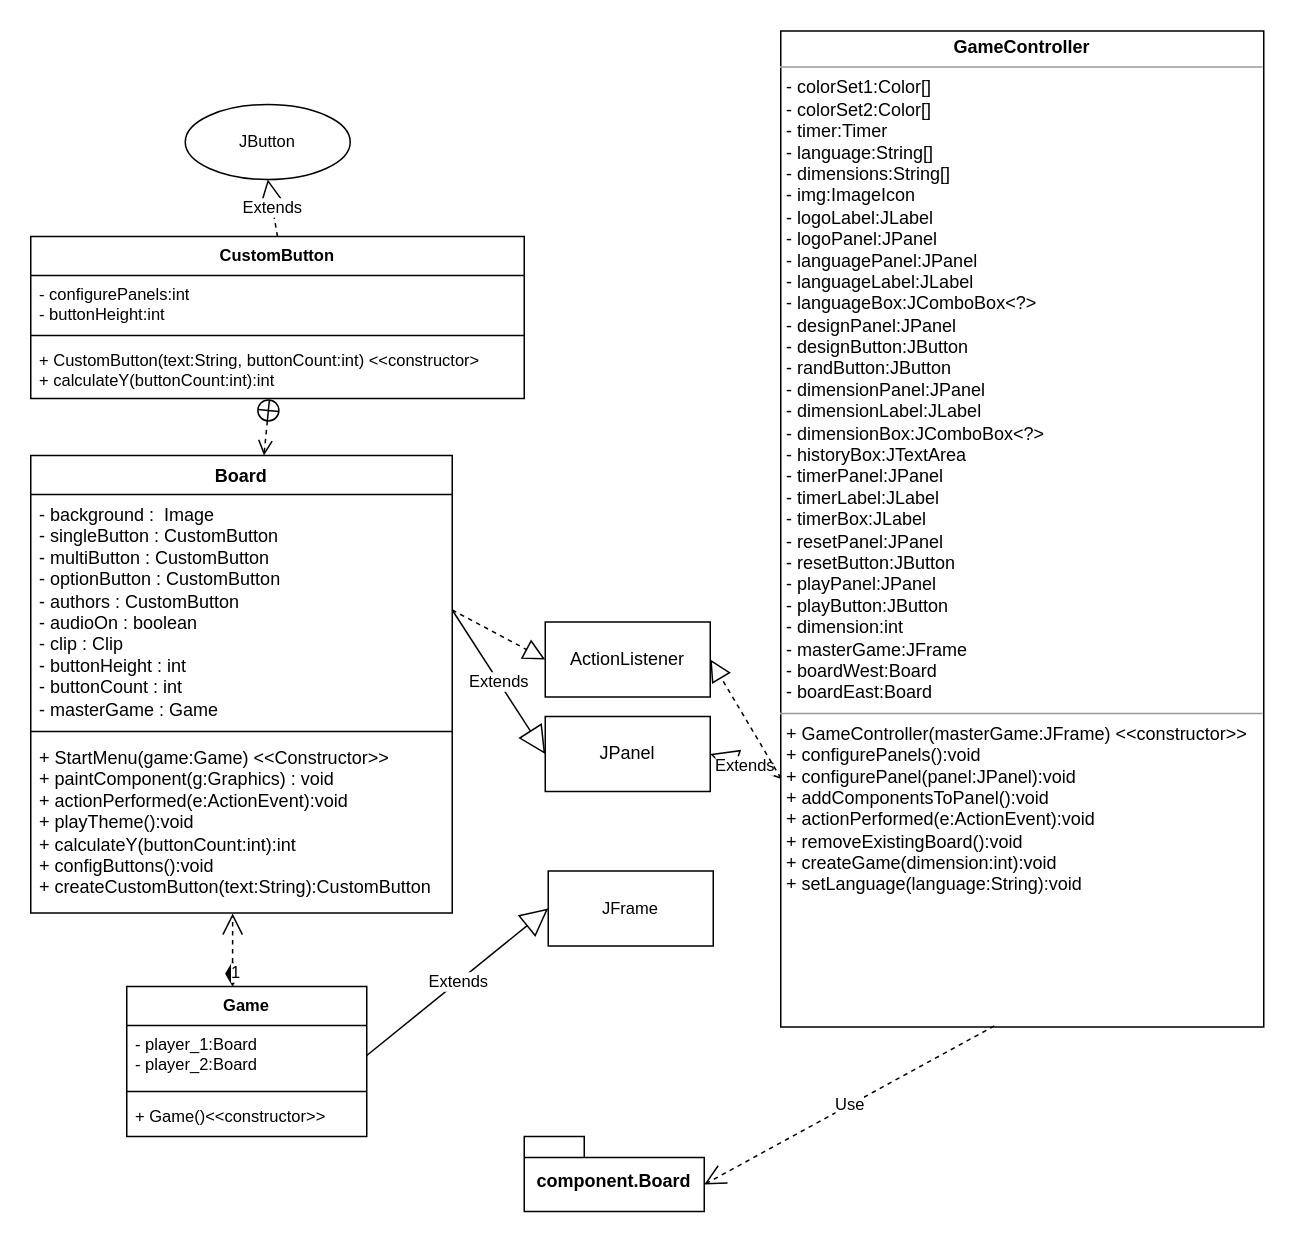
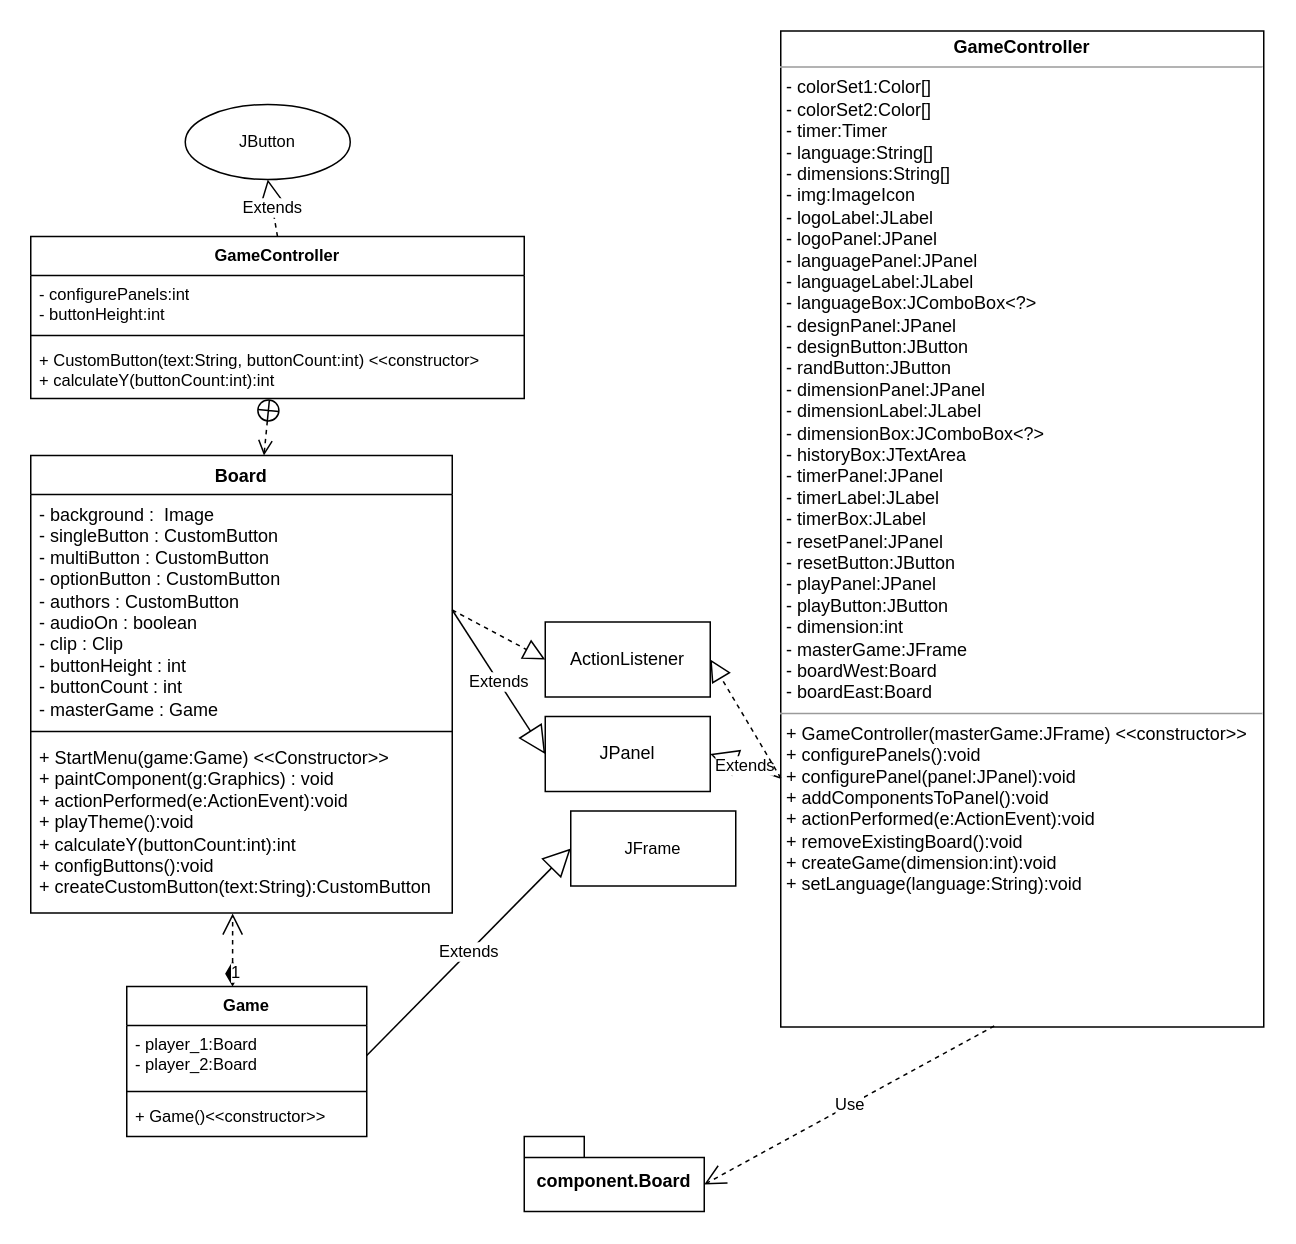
node "CustomButton": label "CustomButton" -> "GameController"
node "JFrame": moved (631, 908) -> (653, 848)
